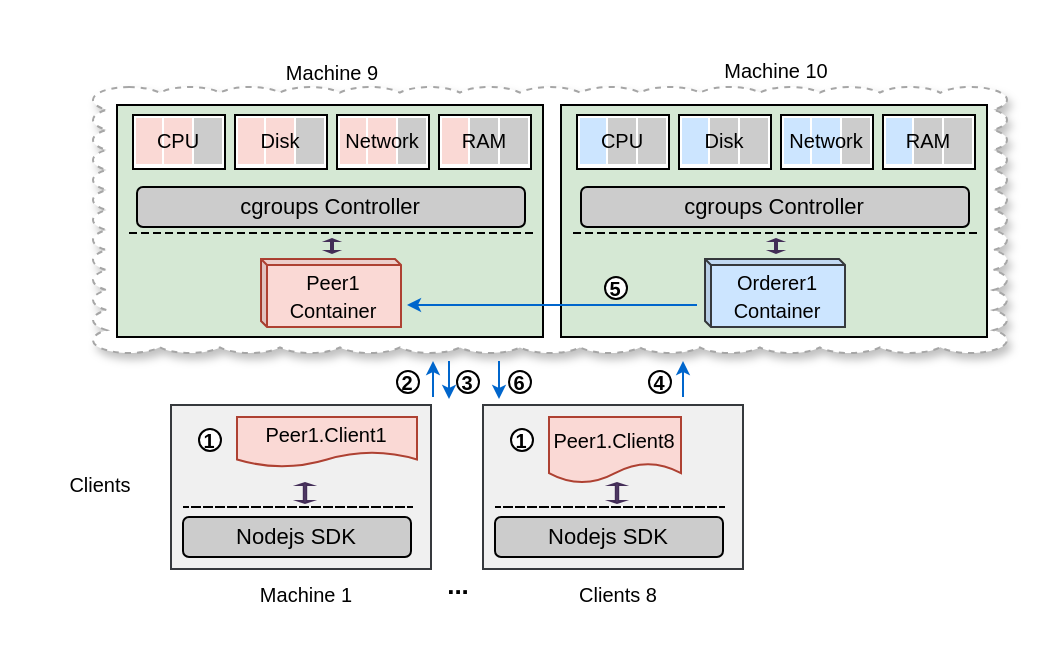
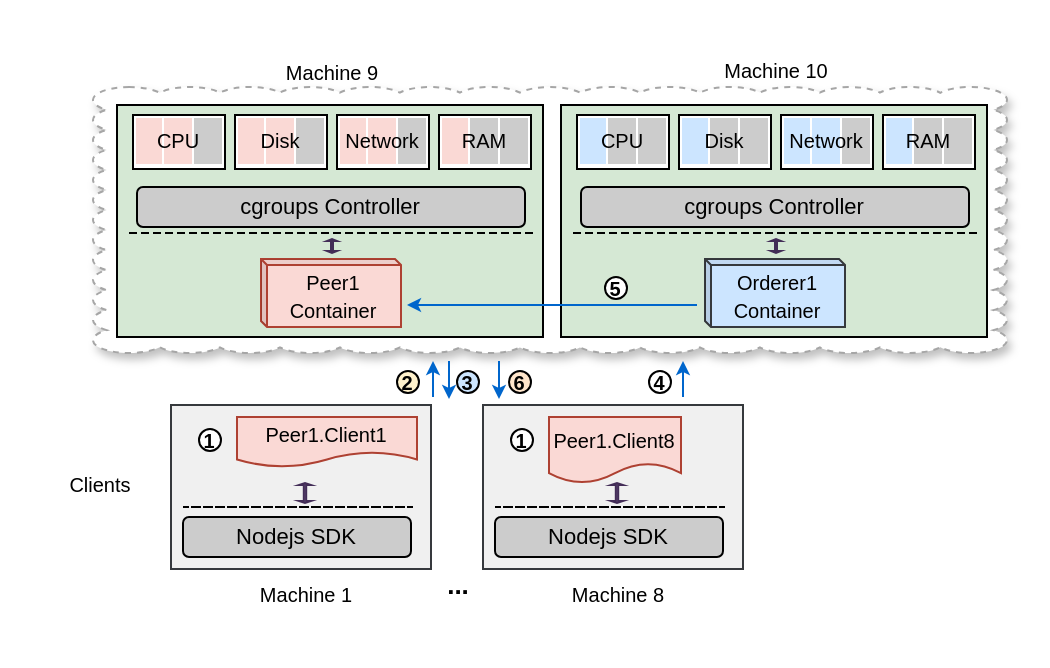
node "2": fillcolor #ffffff -> #fff2cc
node "3": fillcolor #ffffff -> #cce5ff
node "6": fillcolor #ffffff -> #ffe6cc
node "Clients 8": label "Clients 8" -> "Machine 8"
